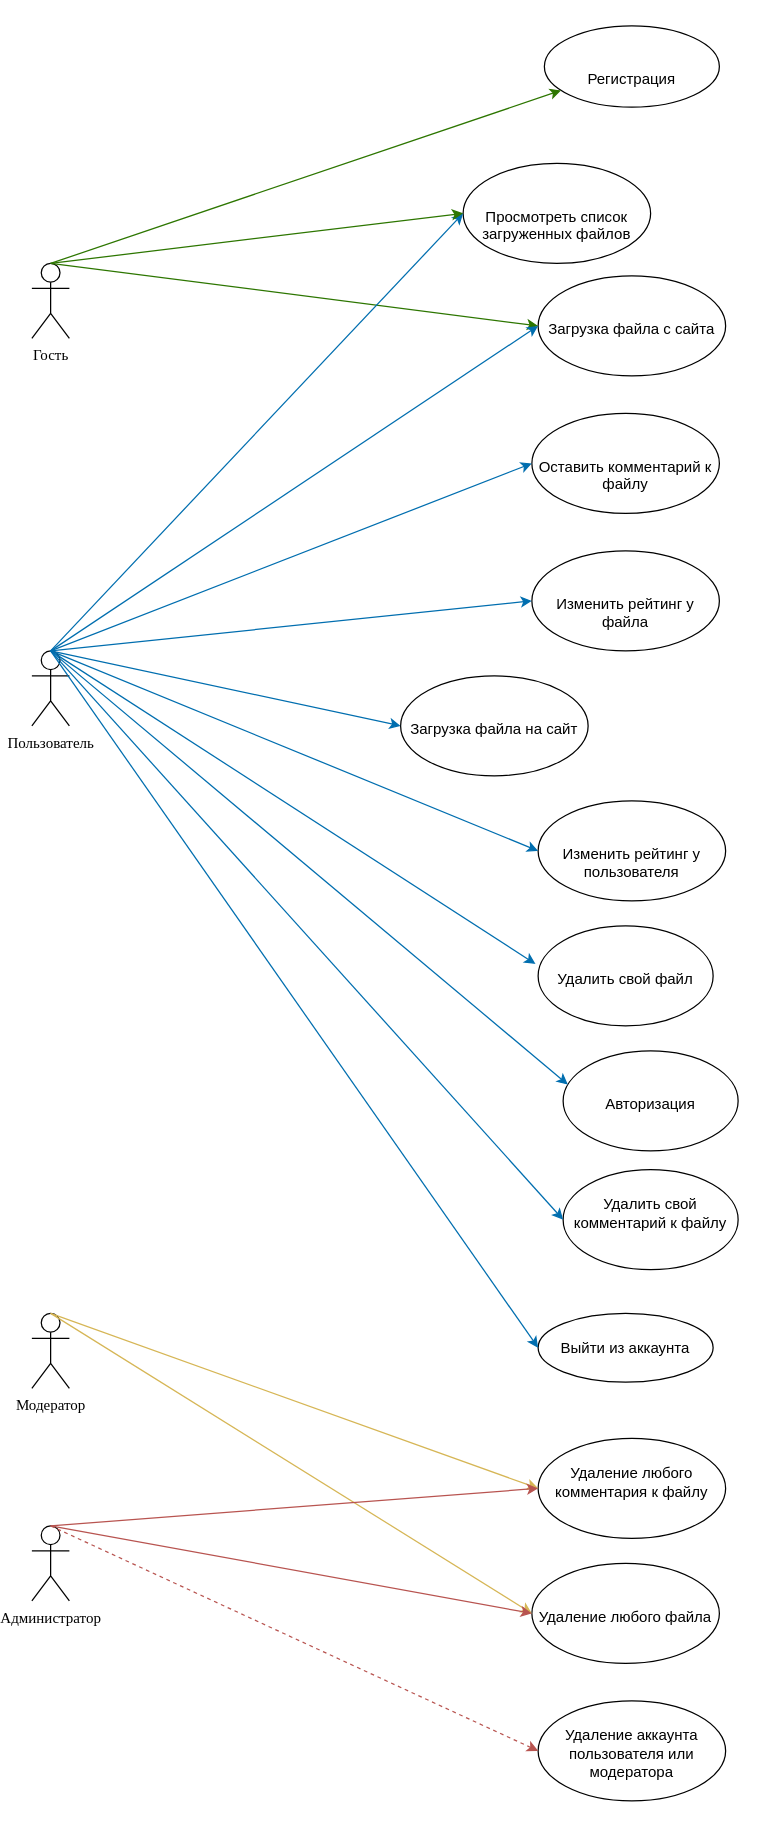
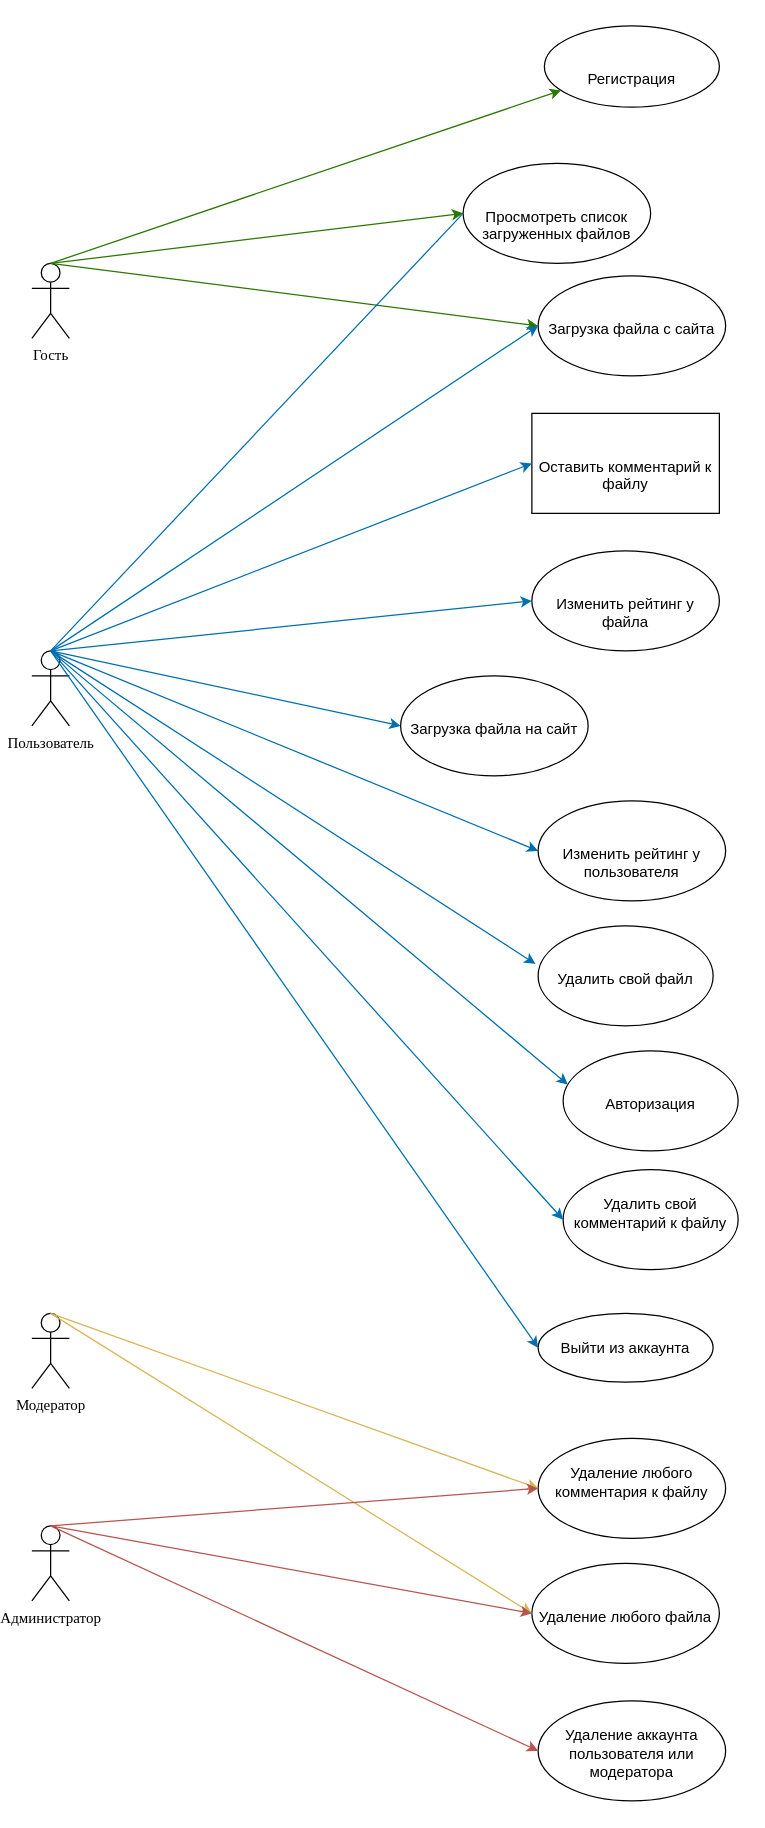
edge "Пользователь" -> "Просмотреть список загруженных файлов": arrowhead classic -> none
node "Оставить комментарий к файлу": shape ellipse -> rectangle
edge "Администратор" -> "Удаление аккаунта пользователя или модератора": style dashed -> solid
